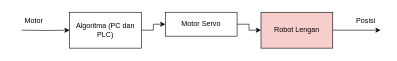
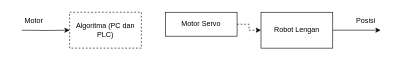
edge "Algoritma (PC dan PLC)" -> "Motor Servo": removed
edge "Motor Servo" -> "Robot Lengan": style solid -> dashed
node "Algoritma (PC dan PLC)": style solid -> dashed
node "Robot Lengan": fillcolor #f8cecc -> #ffffff
